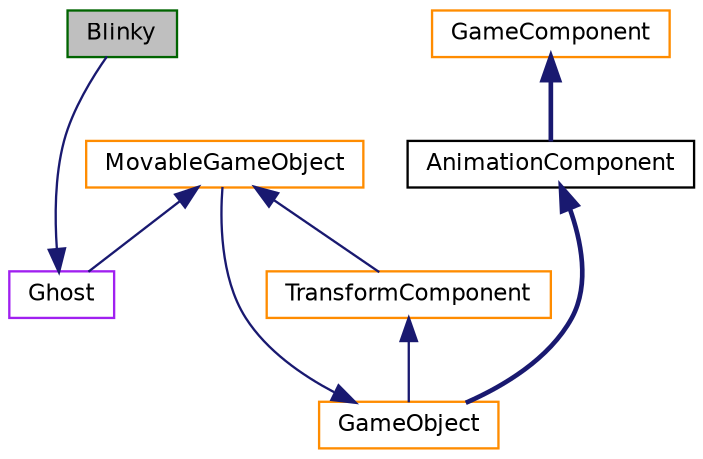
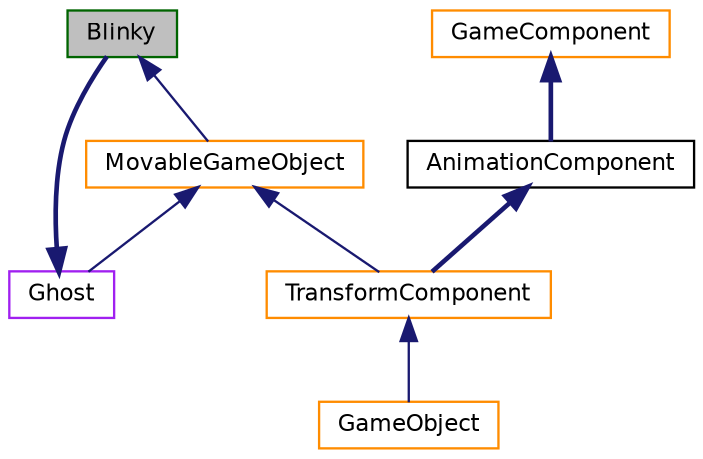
edge "Blinky" -> "Ghost": style solid -> bold
edge "MovableGameObject" -> "GameObject": now "MovableGameObject" -> "Blinky"
edge "GameObject" -> "AnimationComponent": now "TransformComponent" -> "AnimationComponent"
